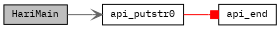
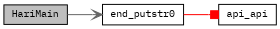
node "api_putstr0": label "api_putstr0" -> "end_putstr0"
node "api_end": label "api_end" -> "api_api"
